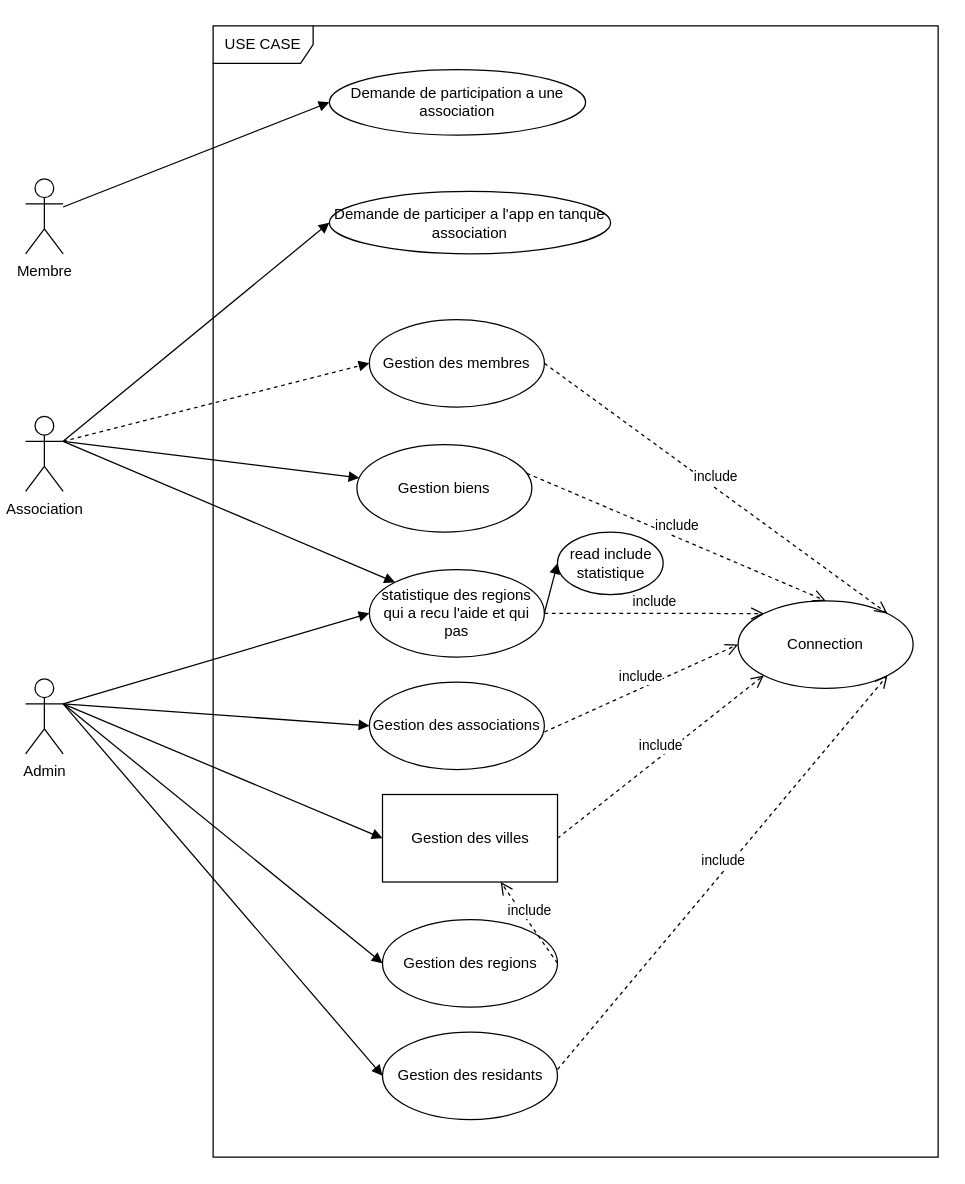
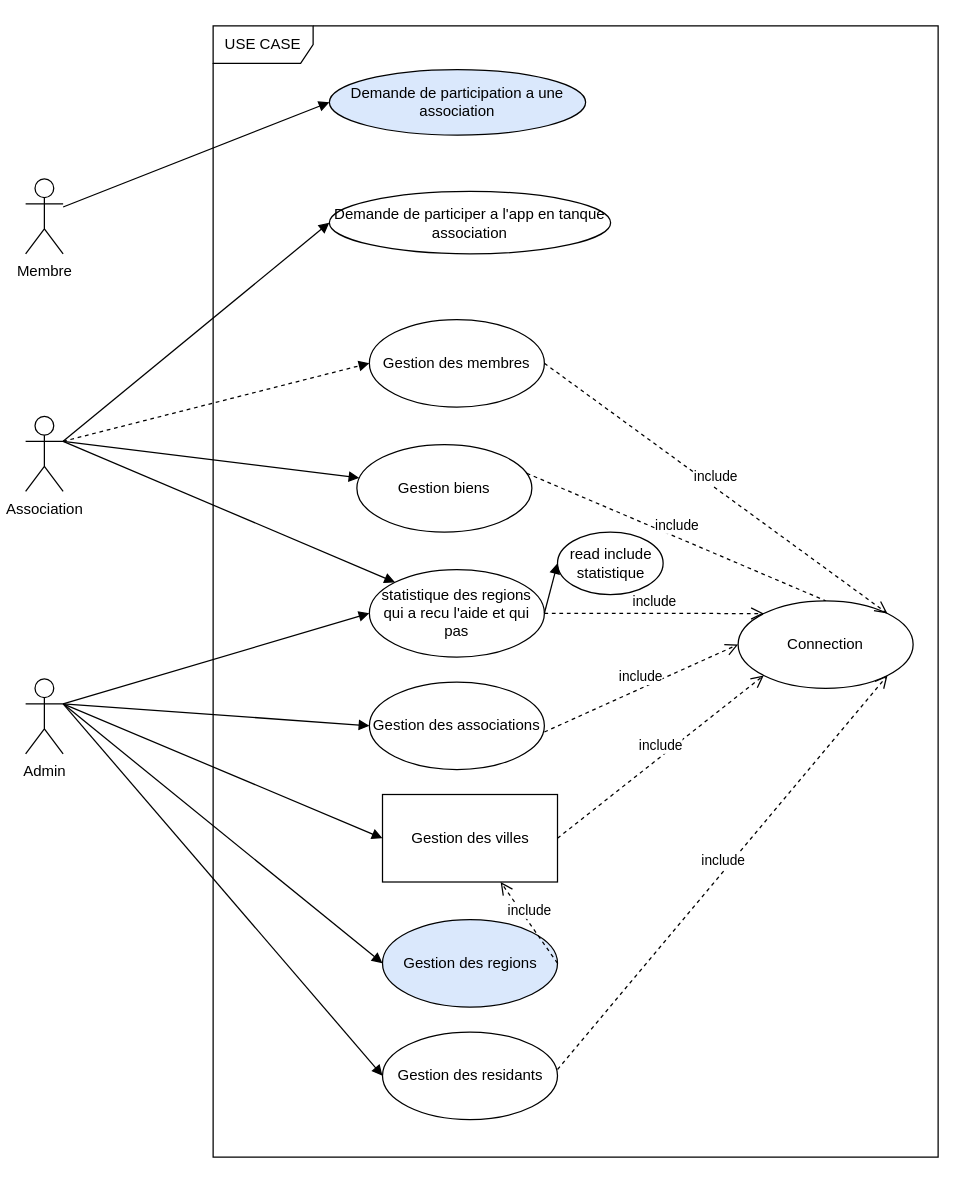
node "Demande de participation a une association": fillcolor #ffffff -> #dae8fc
edge "Gestion biens" -> "Connection": arrowhead open -> none
node "Gestion des regions": fillcolor #ffffff -> #dae8fc
